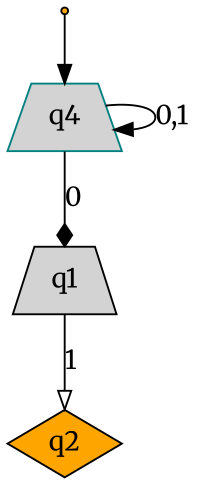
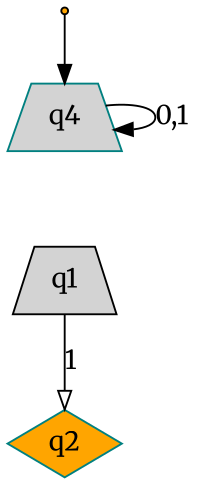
edge "q4" -> "q1": removed, label "0"
node "q2": color black -> teal
